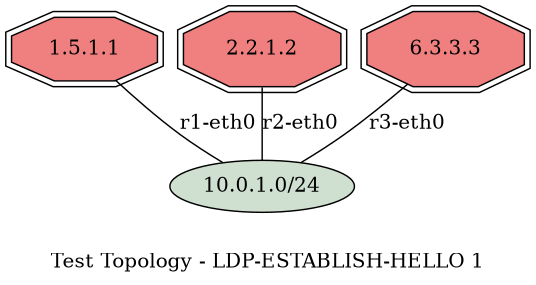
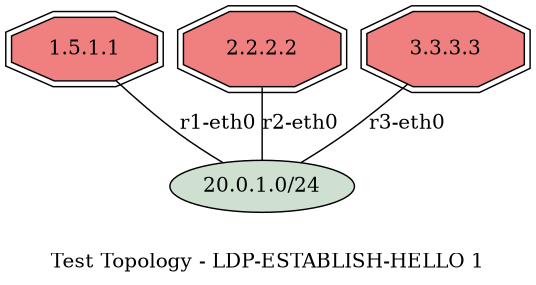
node "2.2.1.2": label "2.2.1.2" -> "2.2.2.2"
node "6.3.3.3": label "6.3.3.3" -> "3.3.3.3"
node "10.0.1.0/24": label "10.0.1.0/24" -> "20.0.1.0/24"
